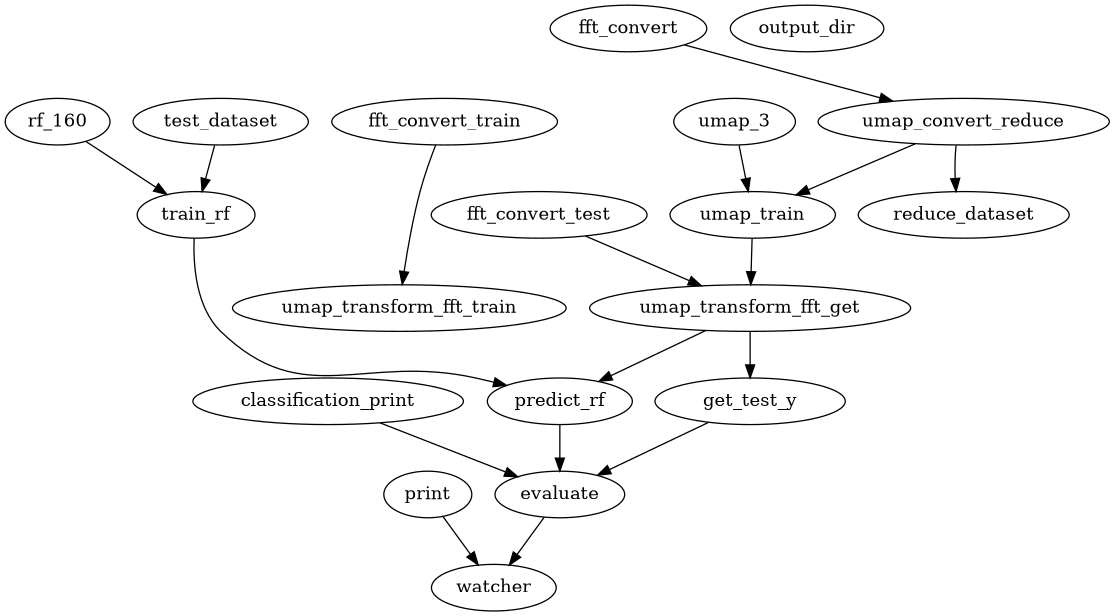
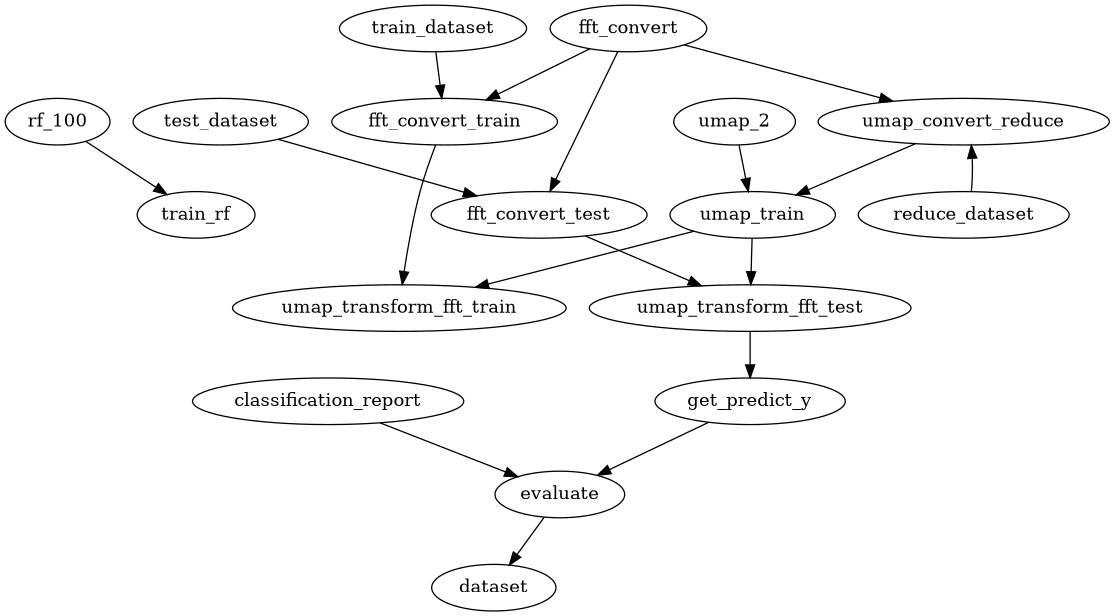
node "train_dataset": added
node "output_dir": removed
edge "fft_convert" -> "fft_convert_train": added
edge "fft_convert" -> "fft_convert_test": added
node "rf_160": label "rf_160" -> "rf_100"
node "umap_3": label "umap_3" -> "umap_2"
edge "test_dataset" -> "train_rf": now "test_dataset" -> "fft_convert_test"
edge "umap_convert_reduce" -> "reduce_dataset": reversed
edge "umap_train" -> "umap_transform_fft_train": added
node "umap_transform_fft_get": label "umap_transform_fft_get" -> "umap_transform_fft_test"
node "classification_print": label "classification_print" -> "classification_report"
node "predict_rf": removed
node "get_test_y": label "get_test_y" -> "get_predict_y"
node "print": removed
node "watcher": label "watcher" -> "dataset"
